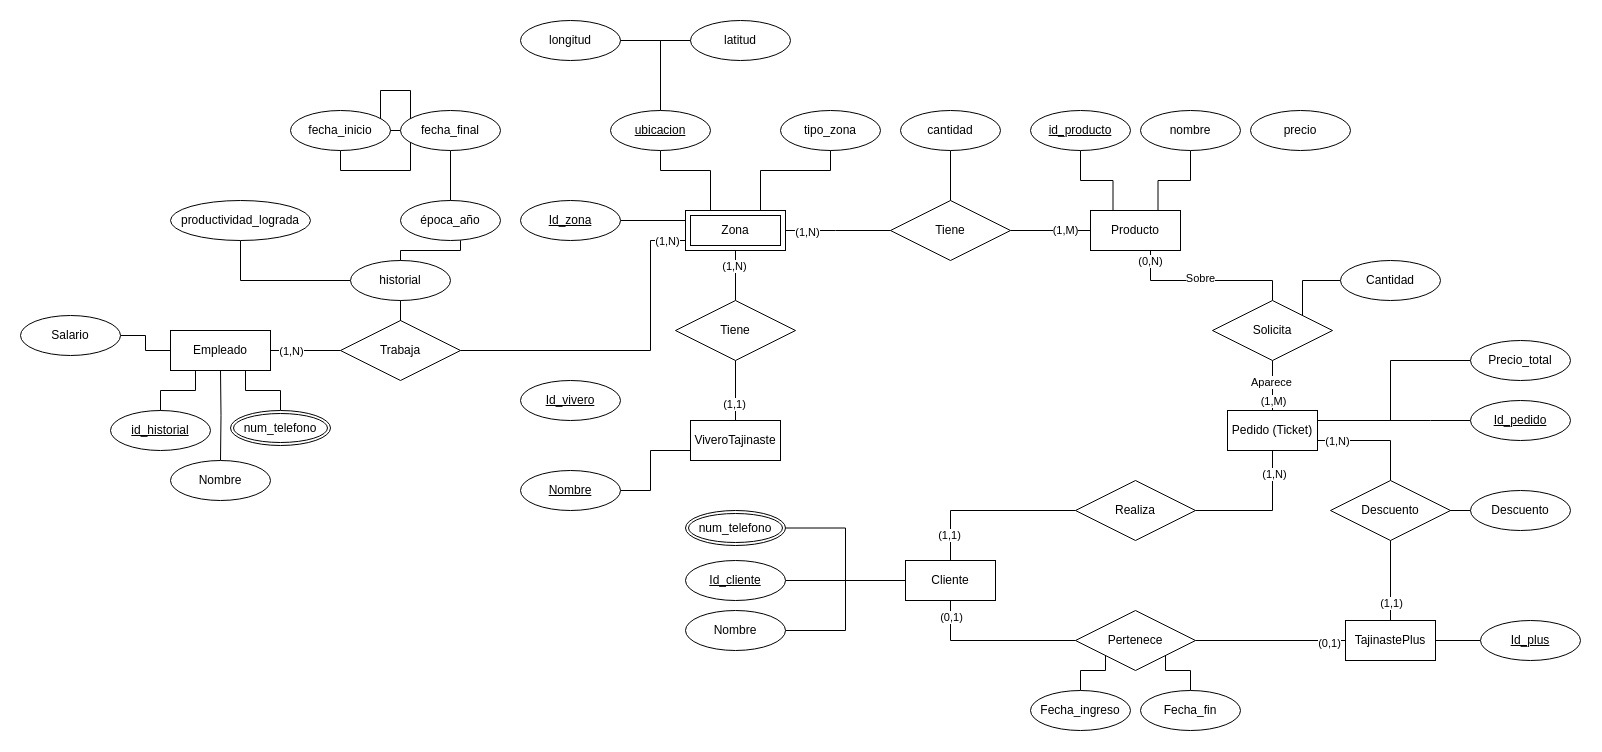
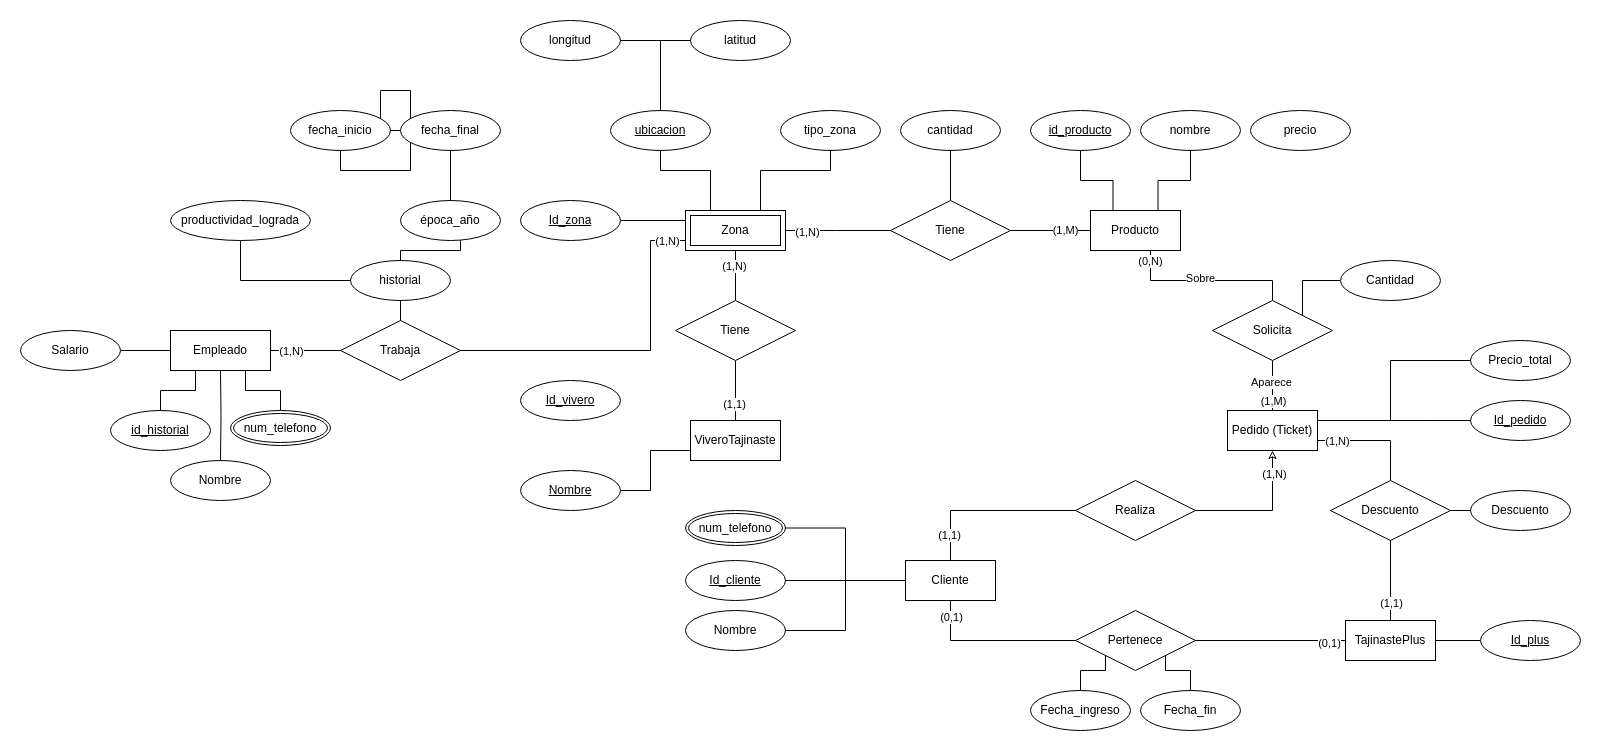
node "Salario": moved (71, 336) -> (71, 351)
edge "Pedido (Ticket)" -- "Realiza": arrowhead none -> classic
